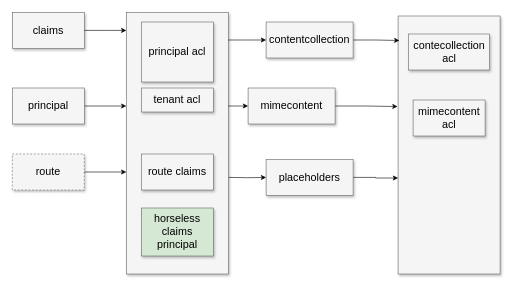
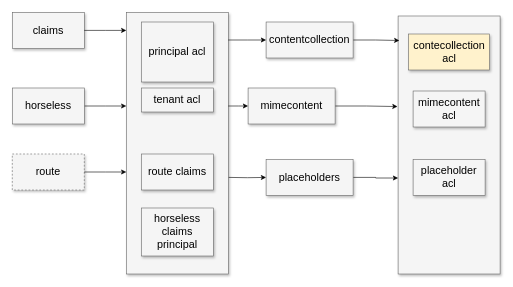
node "contecollection acl": fillcolor #f5f5f5 -> #fff2cc
node "principal": label "principal" -> "horseless"
node "mimecontent acl": moved (449, 118) -> (449, 109)
node "placeholder acl": added
node "horseless claims principal": fillcolor #d5e8d4 -> #f5f5f5
